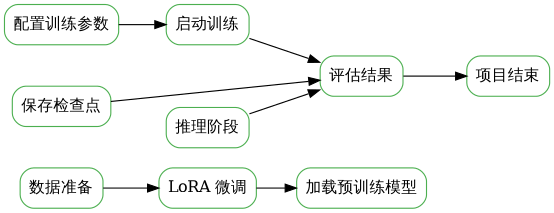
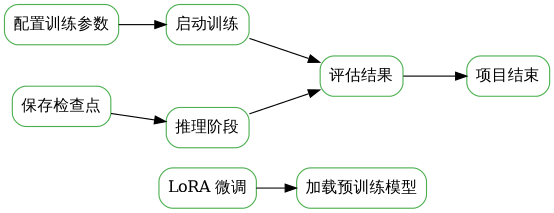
edge "保存检查点" -> "评估结果": now "保存检查点" -> "推理阶段"
node "数据准备": removed
